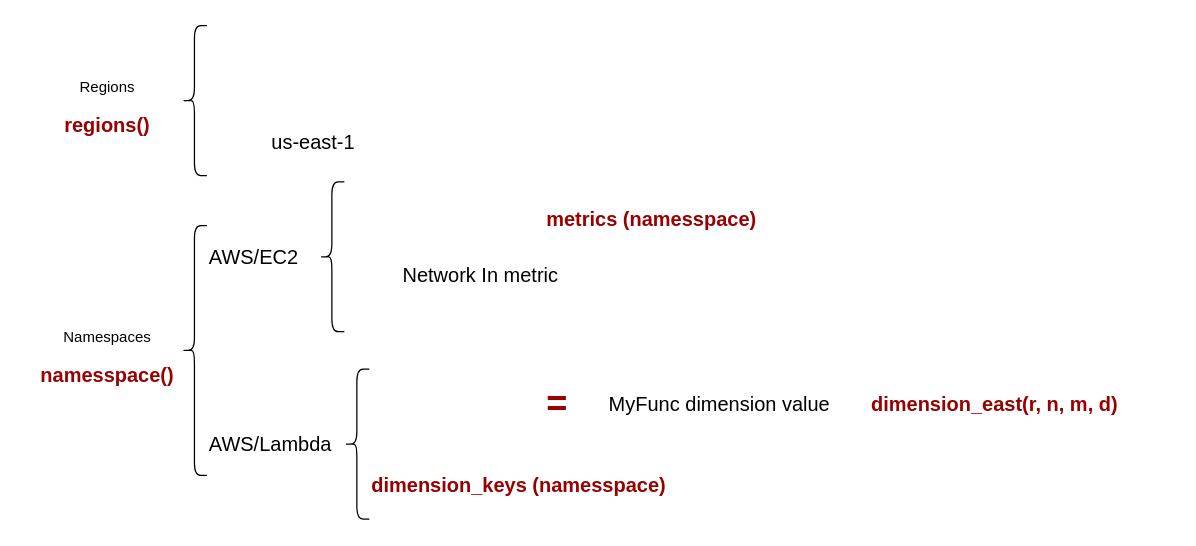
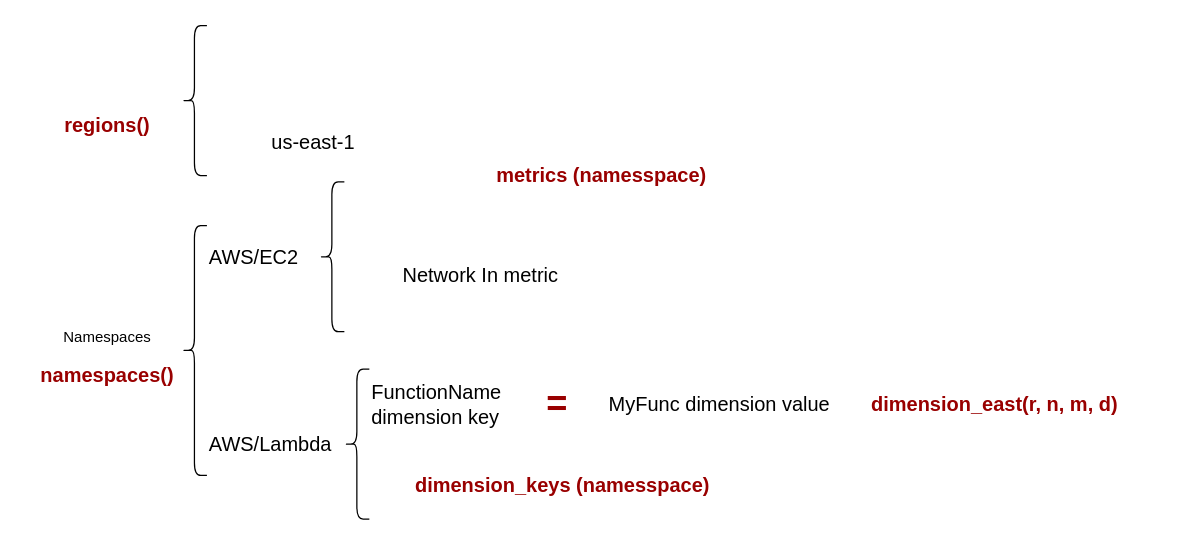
node "Regions": removed
node "metrics (namesspace)": moved (663, 219) -> (613, 176)
node "namesspace()": label "namesspace()" -> "namespaces()"
node "FunctionName dimension key": added
node "dimension_keys (namesspace)": moved (532, 485) -> (576, 485)
